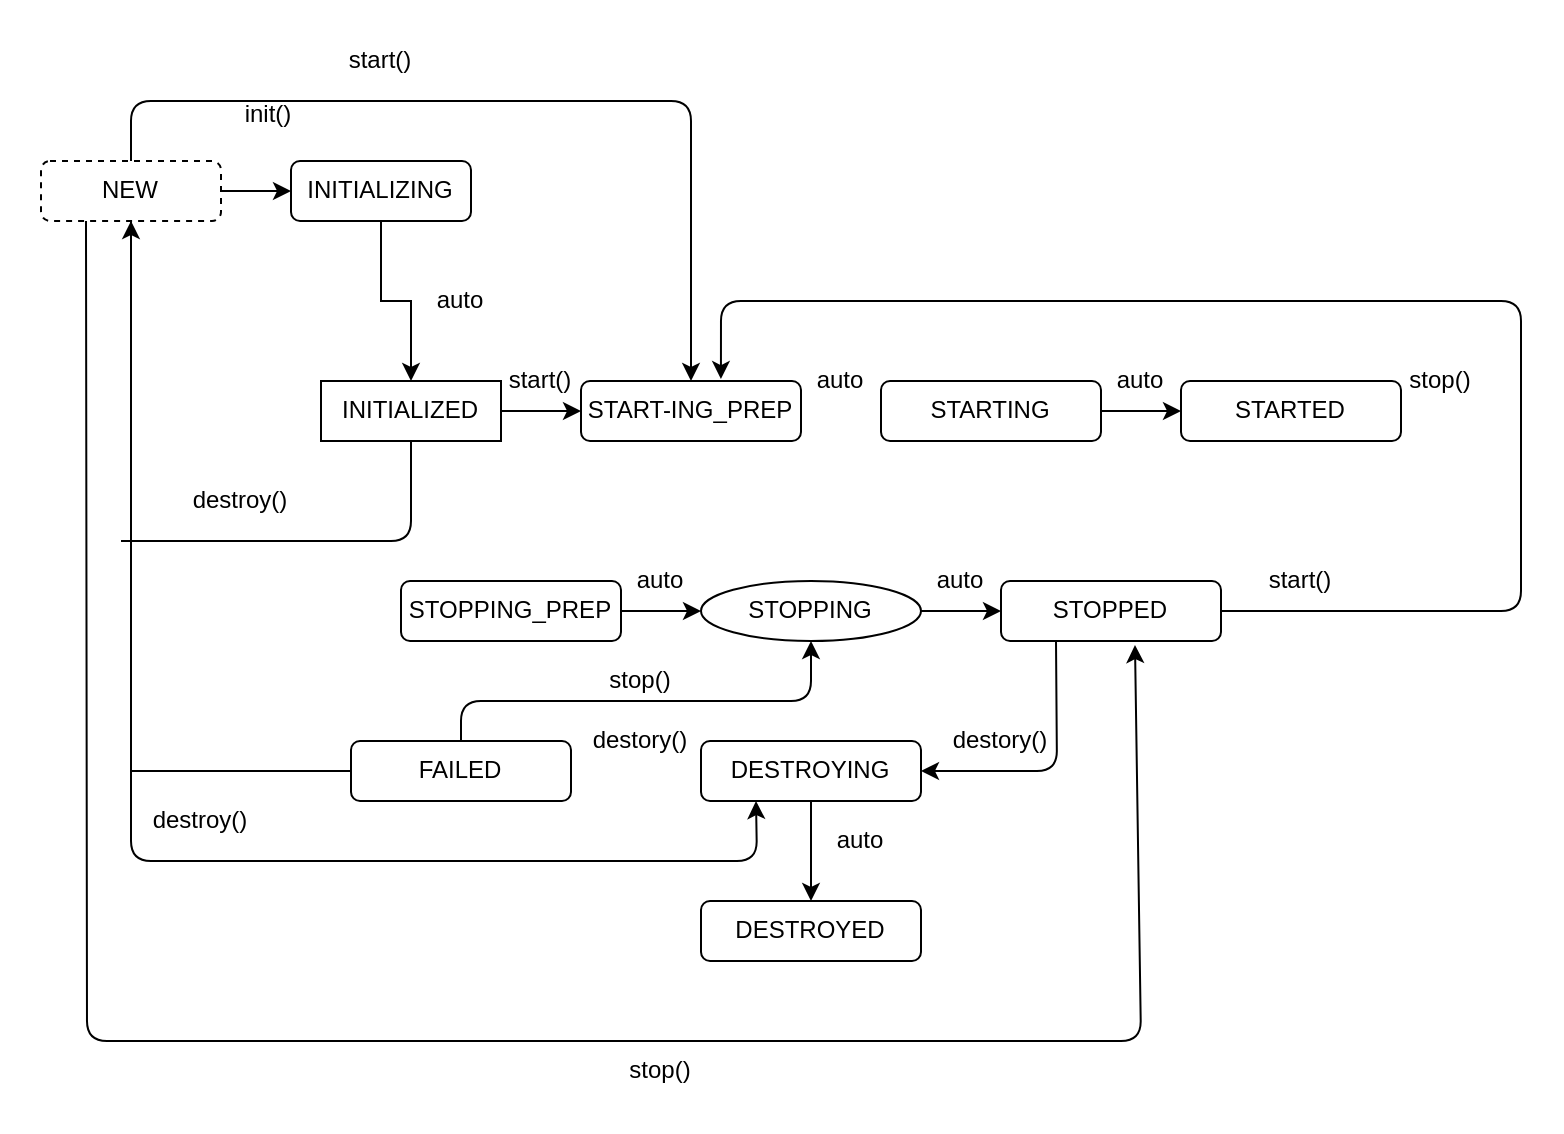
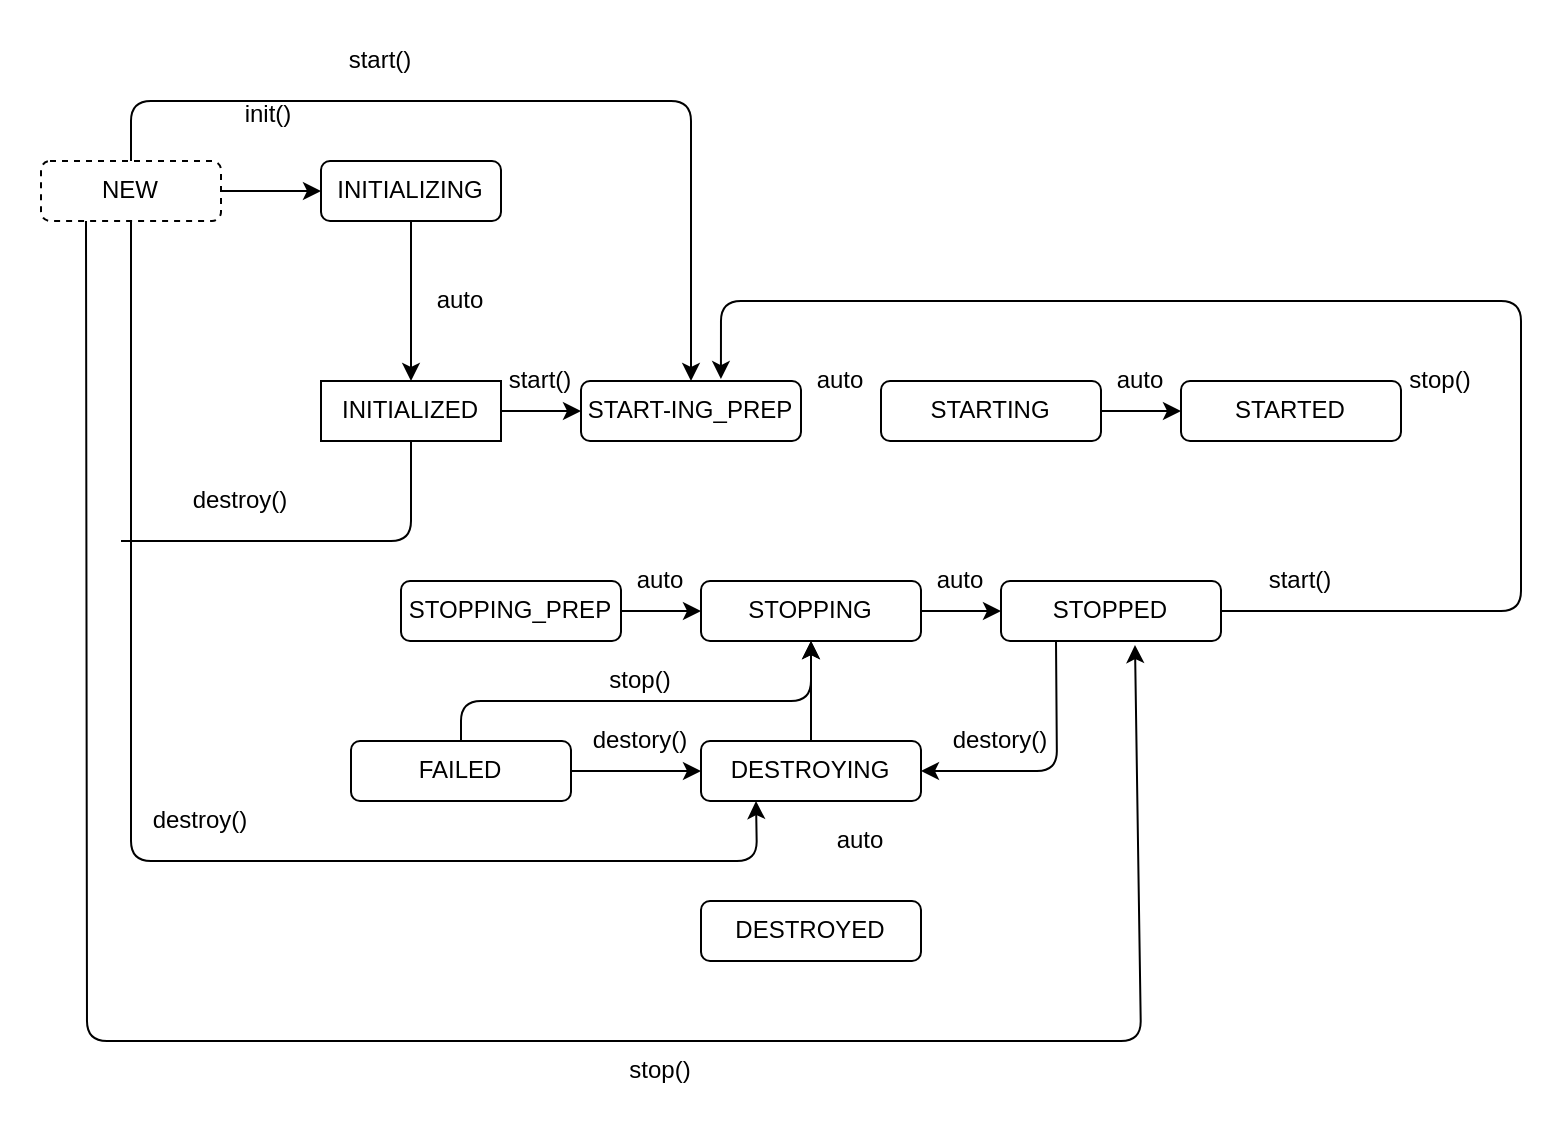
node "INITIALIZING": moved (381, 191) -> (411, 191)
node "STOPPING": shape ellipse -> rounded rectangle
edge "FAILED" -> "NEW": now "FAILED" -> "DESTROYING"
edge "DESTROYING" -> "DESTROYED": now "DESTROYING" -> "STOPPING"
